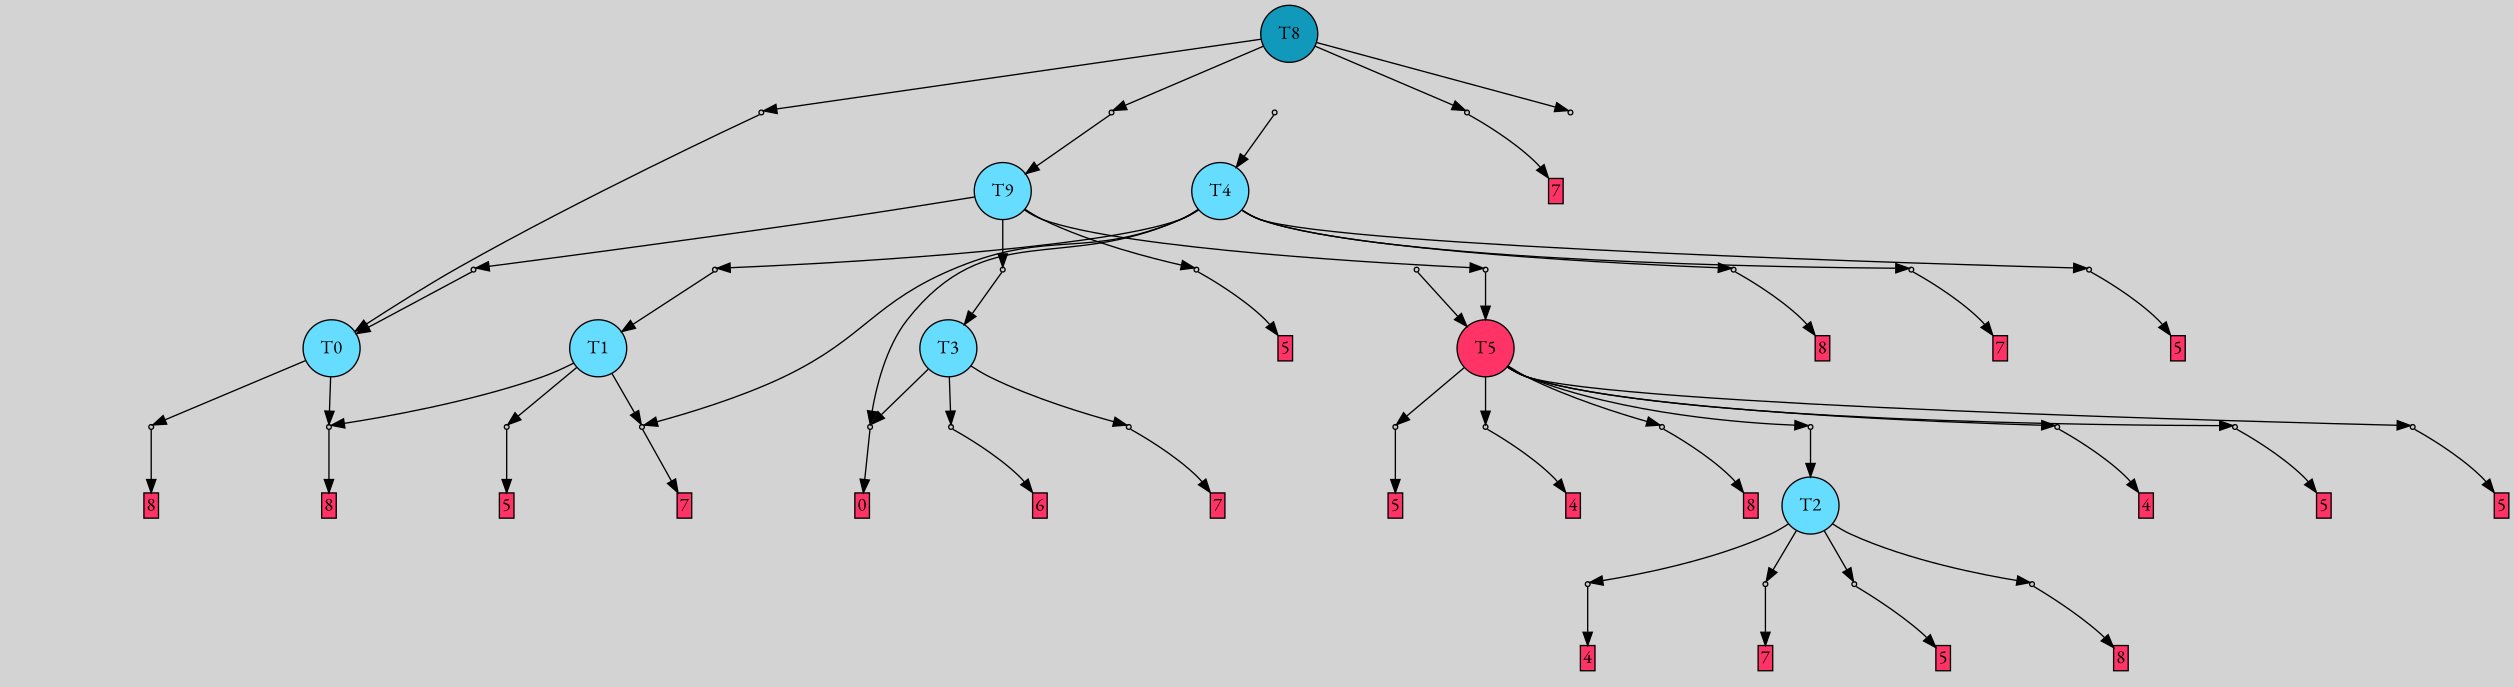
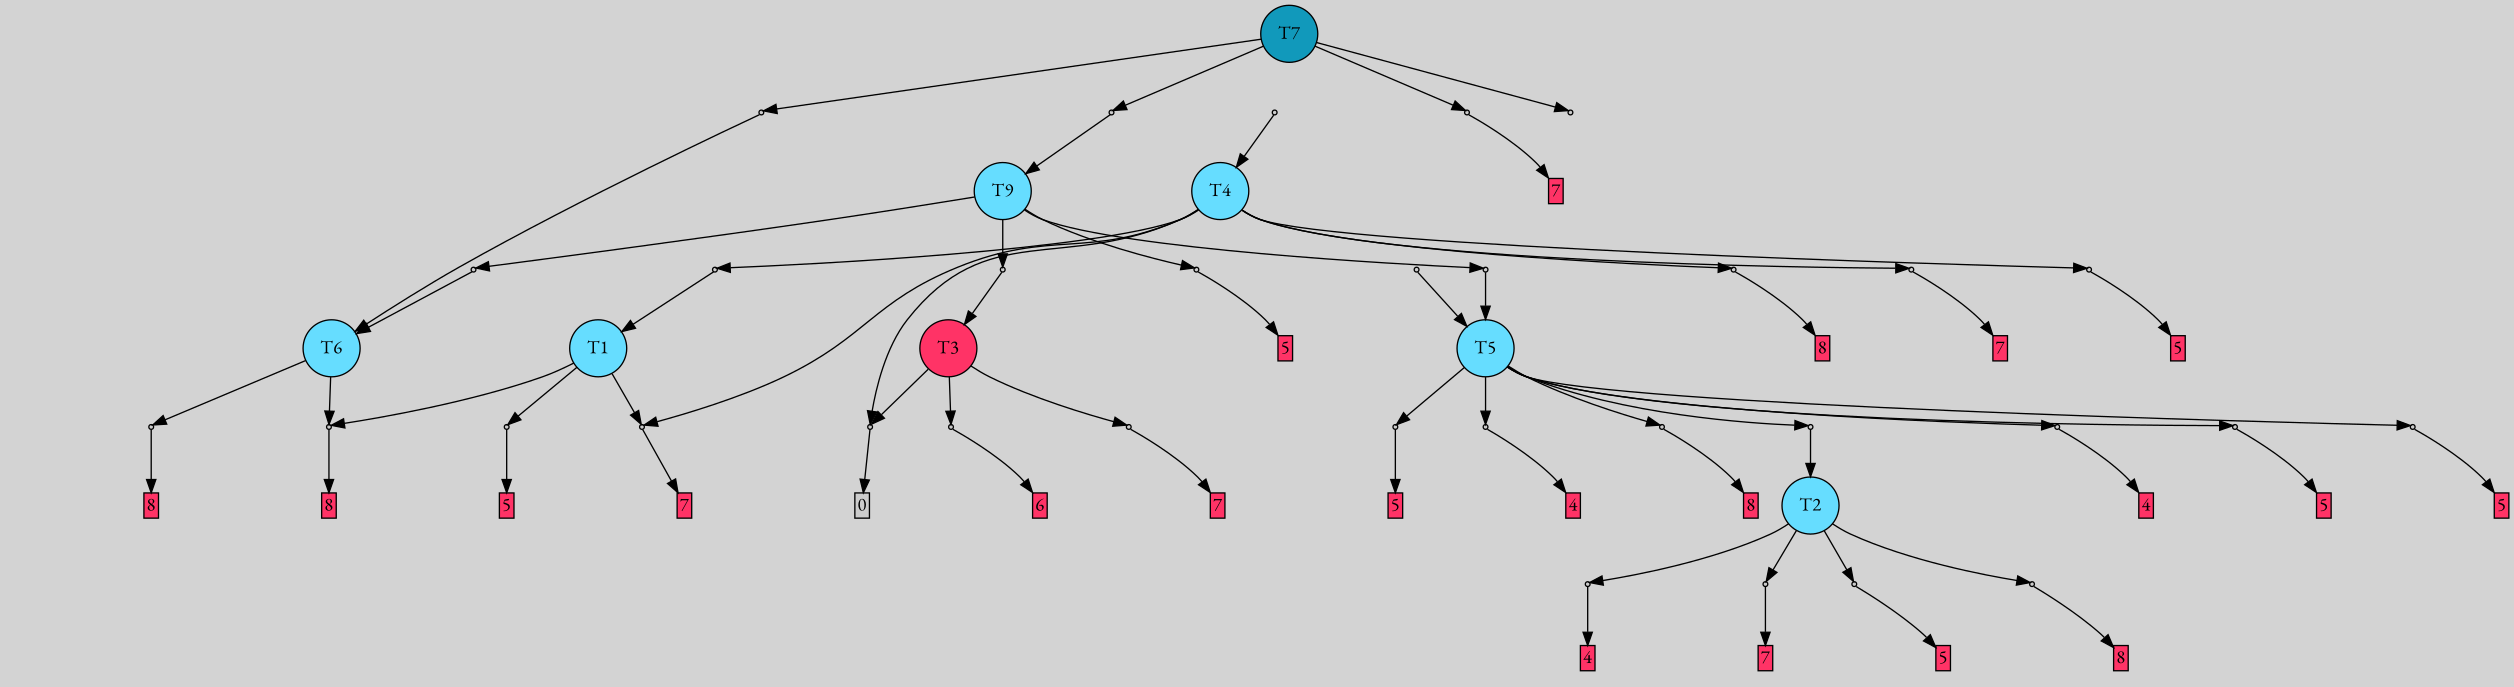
node "T8": label "T8" -> "T7"
node "T0": label "T0" -> "T6"
node "T3": fillcolor #66ddff -> #ff3366
node "T5": fillcolor #ff3366 -> #66ddff
node "0": fillcolor #ff3366 -> #cccccc
